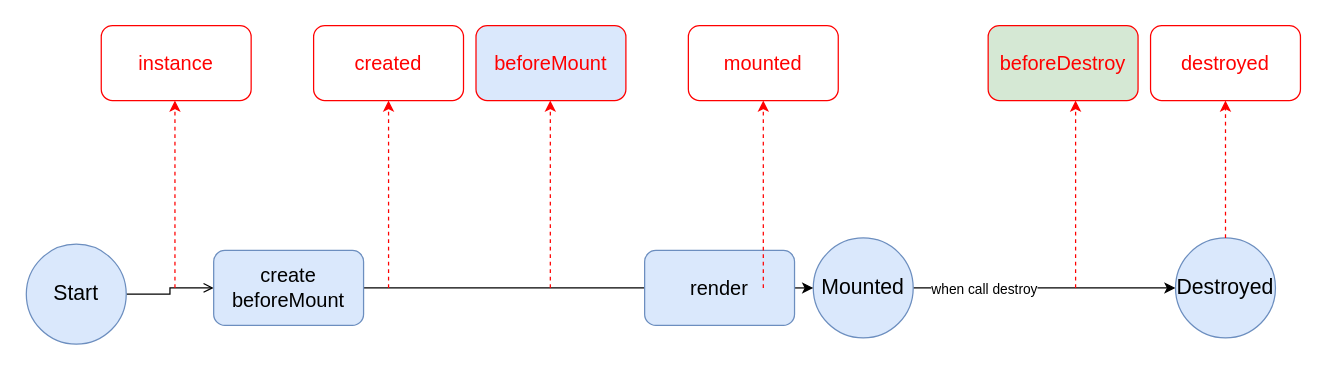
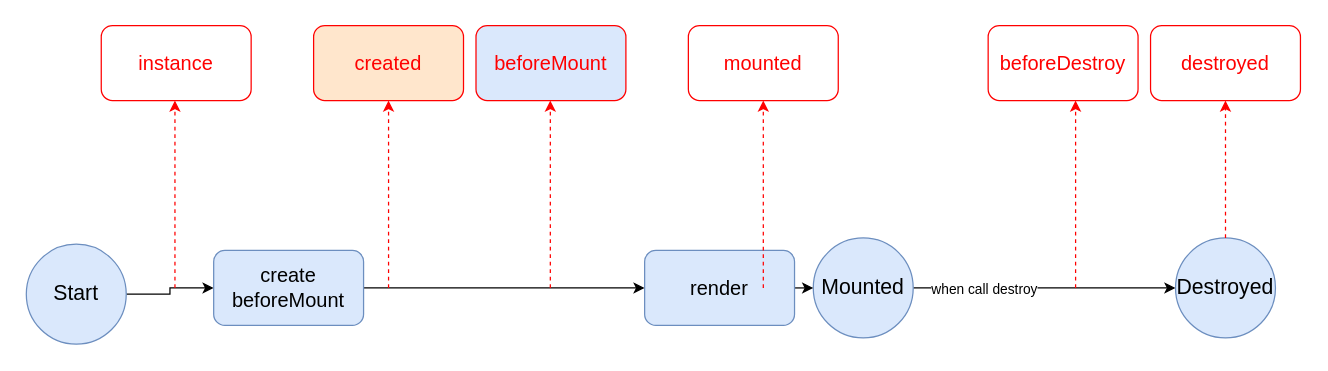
node "created": fillcolor #ffffff -> #ffe6cc
node "beforeDestroy": fillcolor #d5e8d4 -> #ffffff
edge "Start" -> "create beforeMount": arrowhead open -> classic
edge "create beforeMount" -- "render": arrowhead none -> classic
